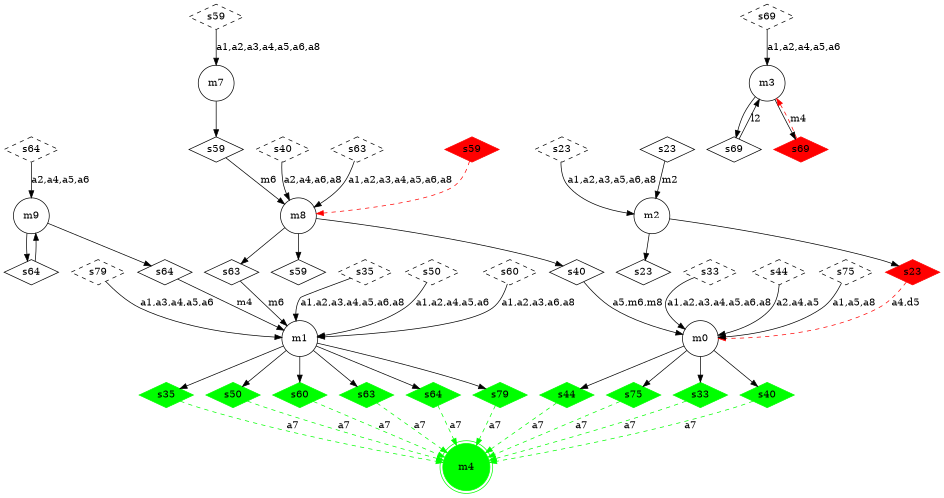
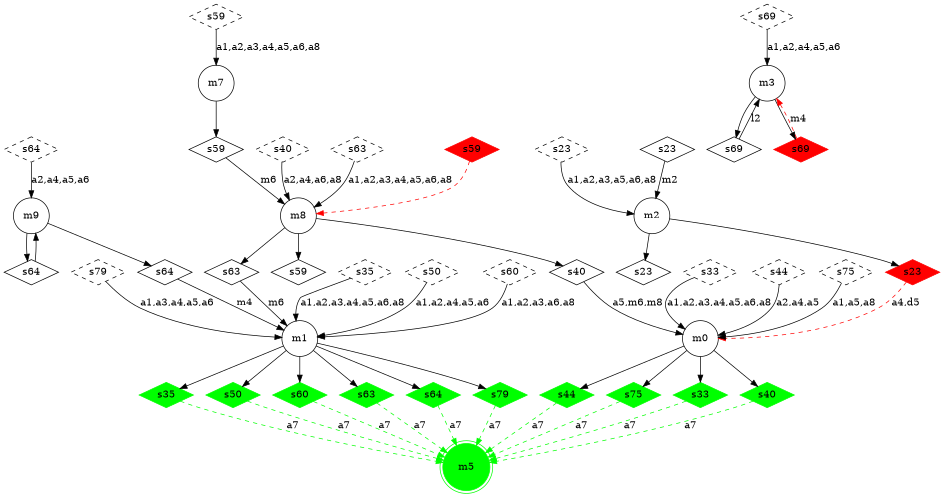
node "m4": label "m4" -> "m5"
